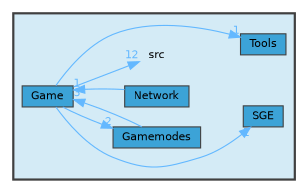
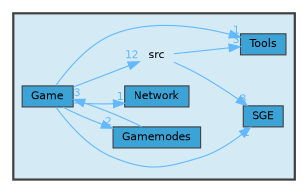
edge "src" -> "Tools": added
edge "src" -> "SGE": added
edge "Network" -> "Game": reversed
